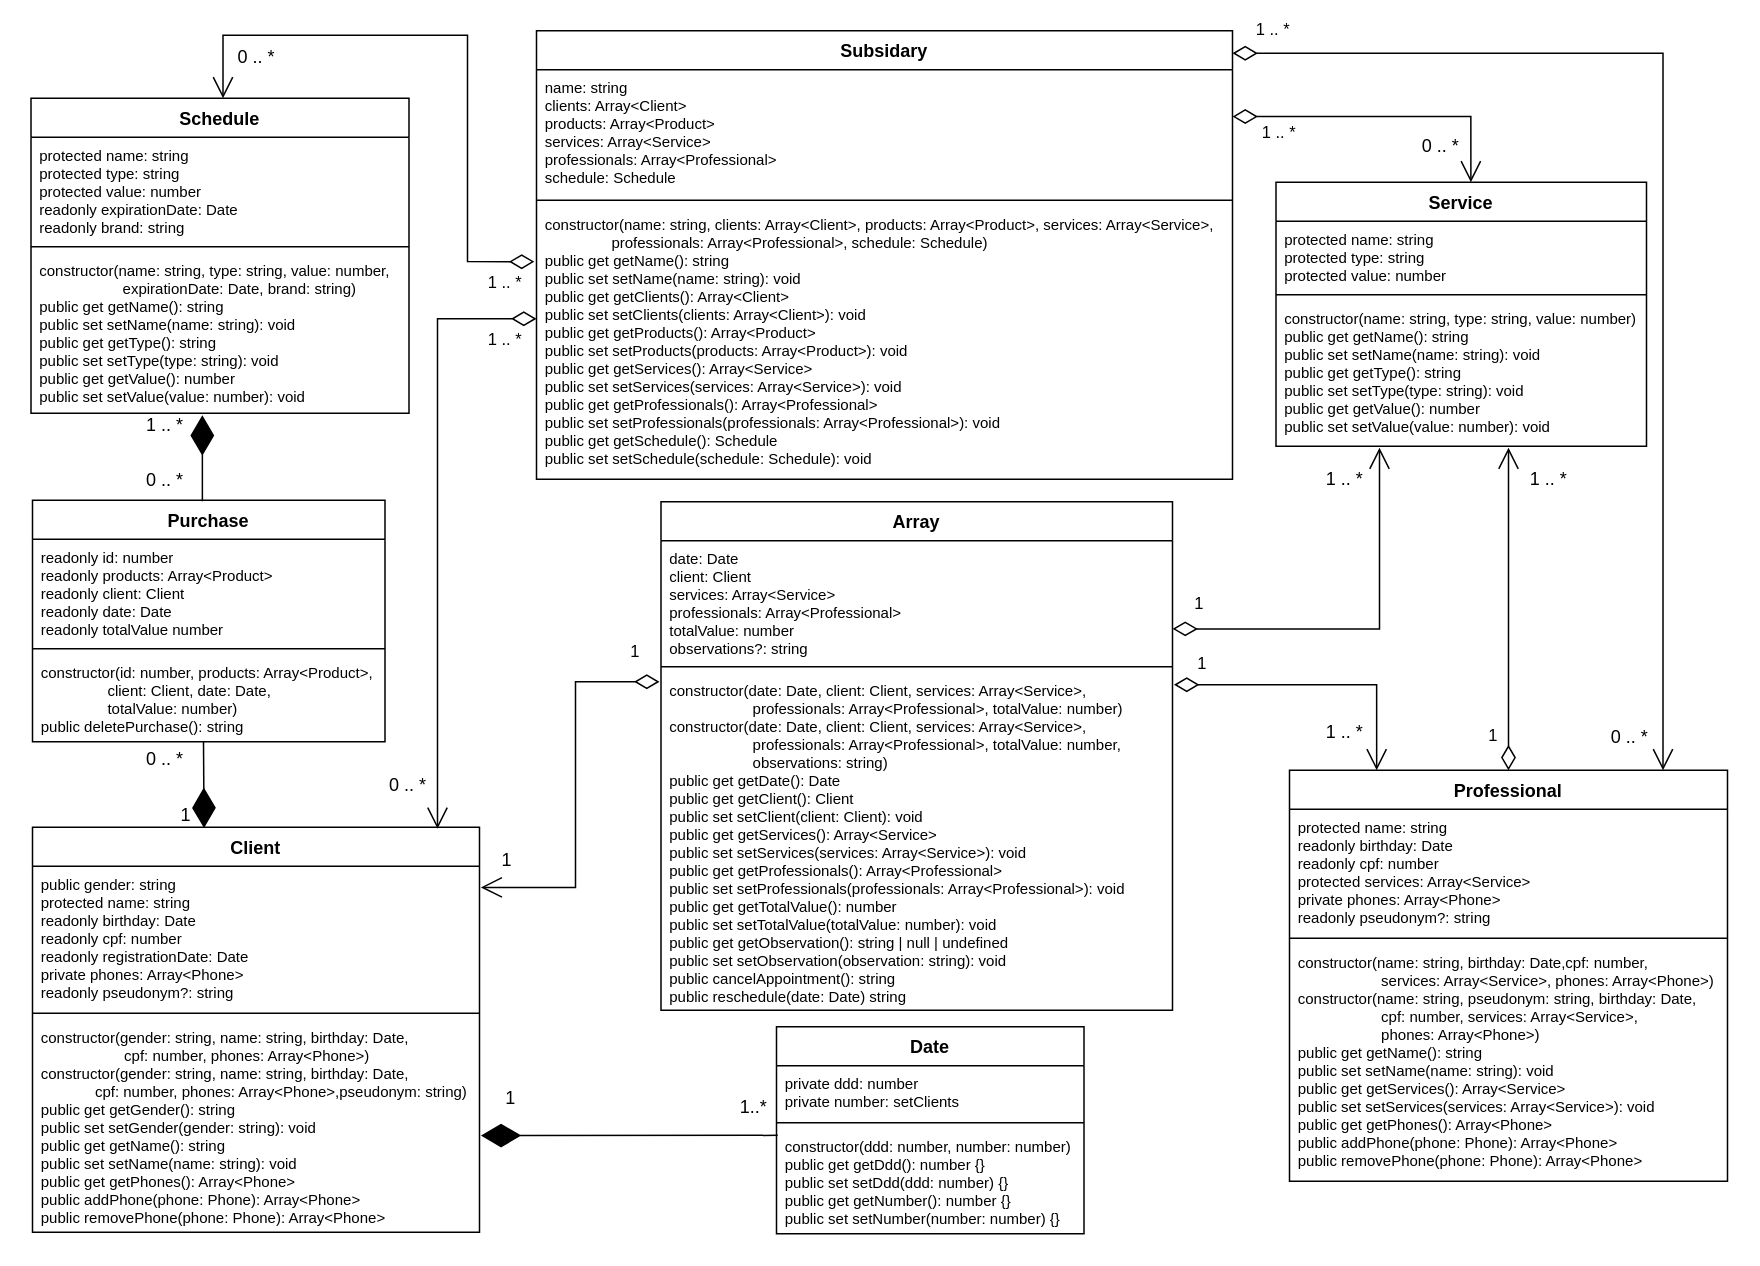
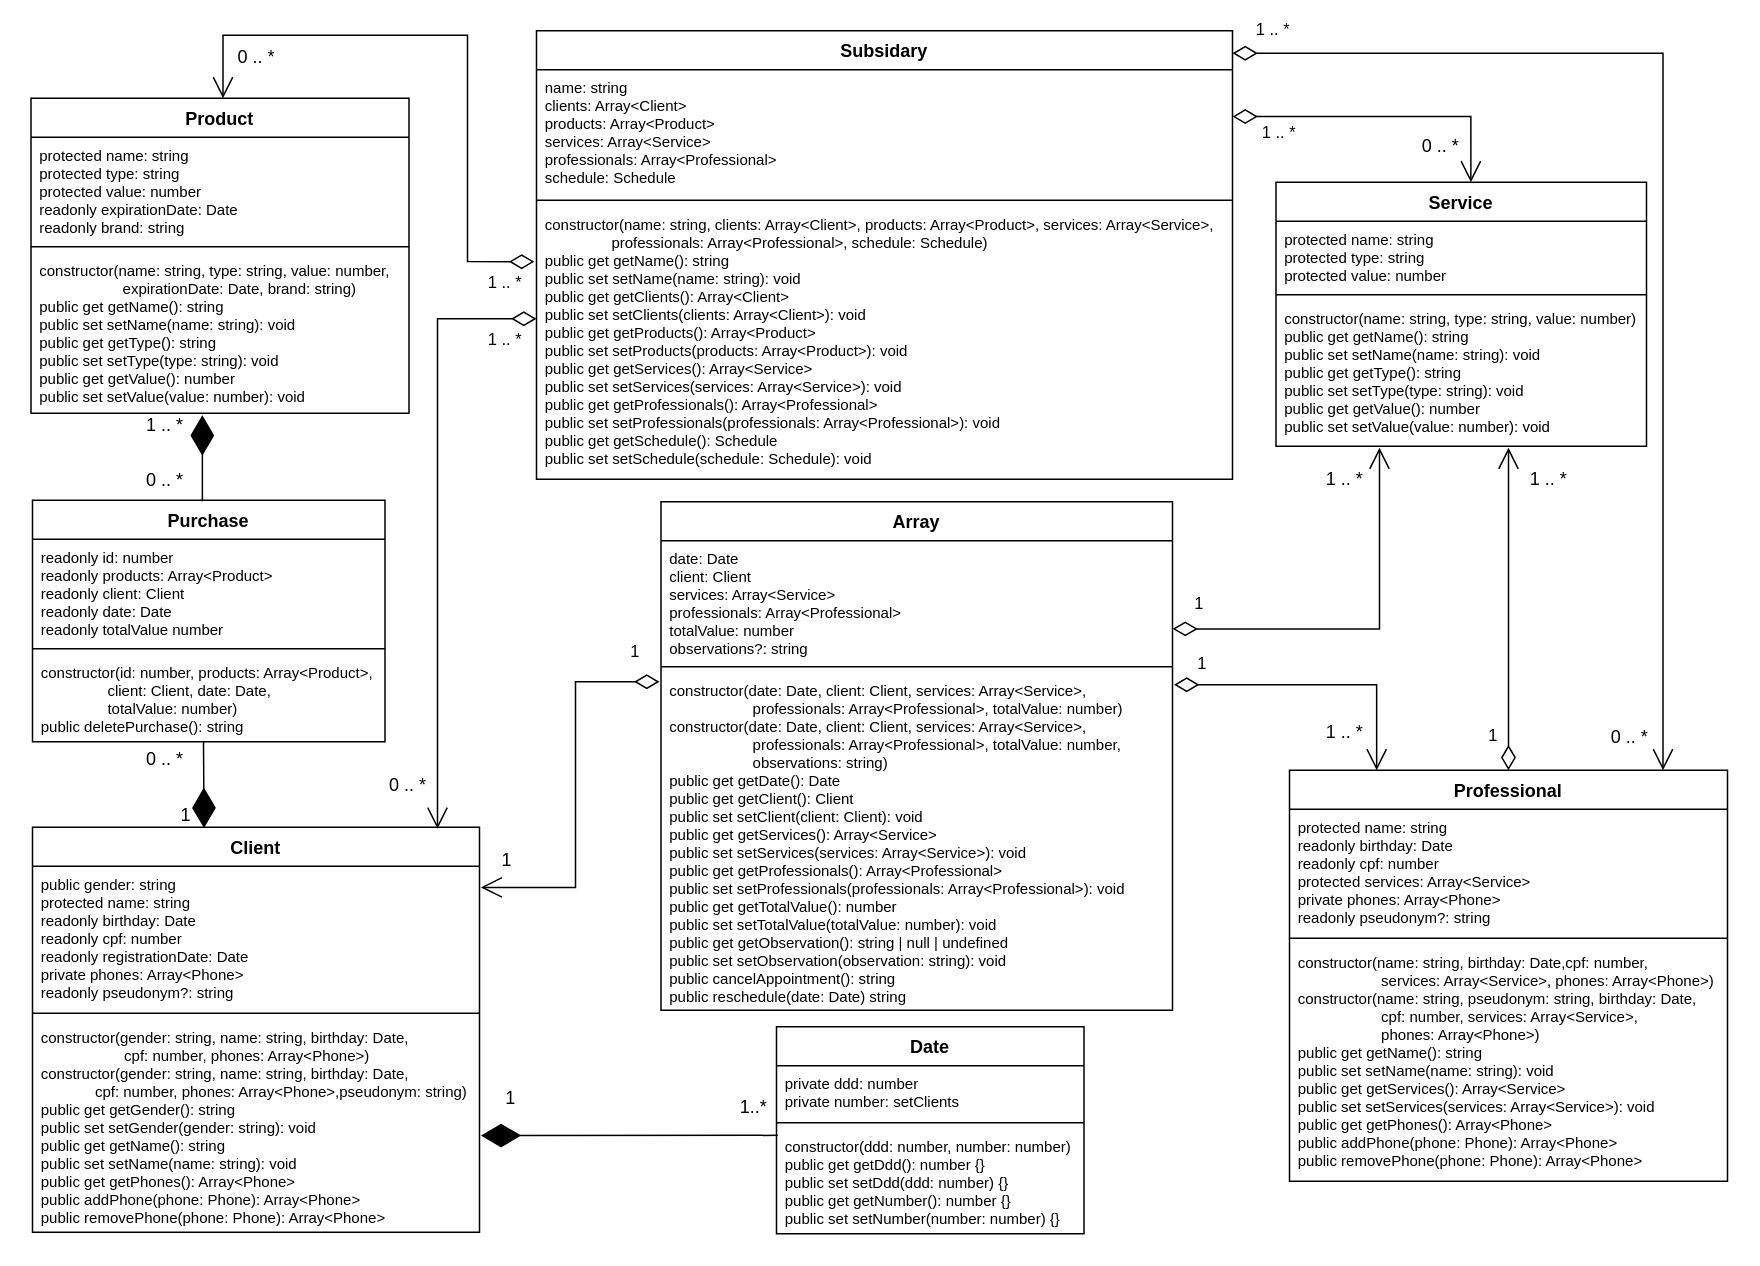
node "Schedule": label "Schedule" -> "Product"
